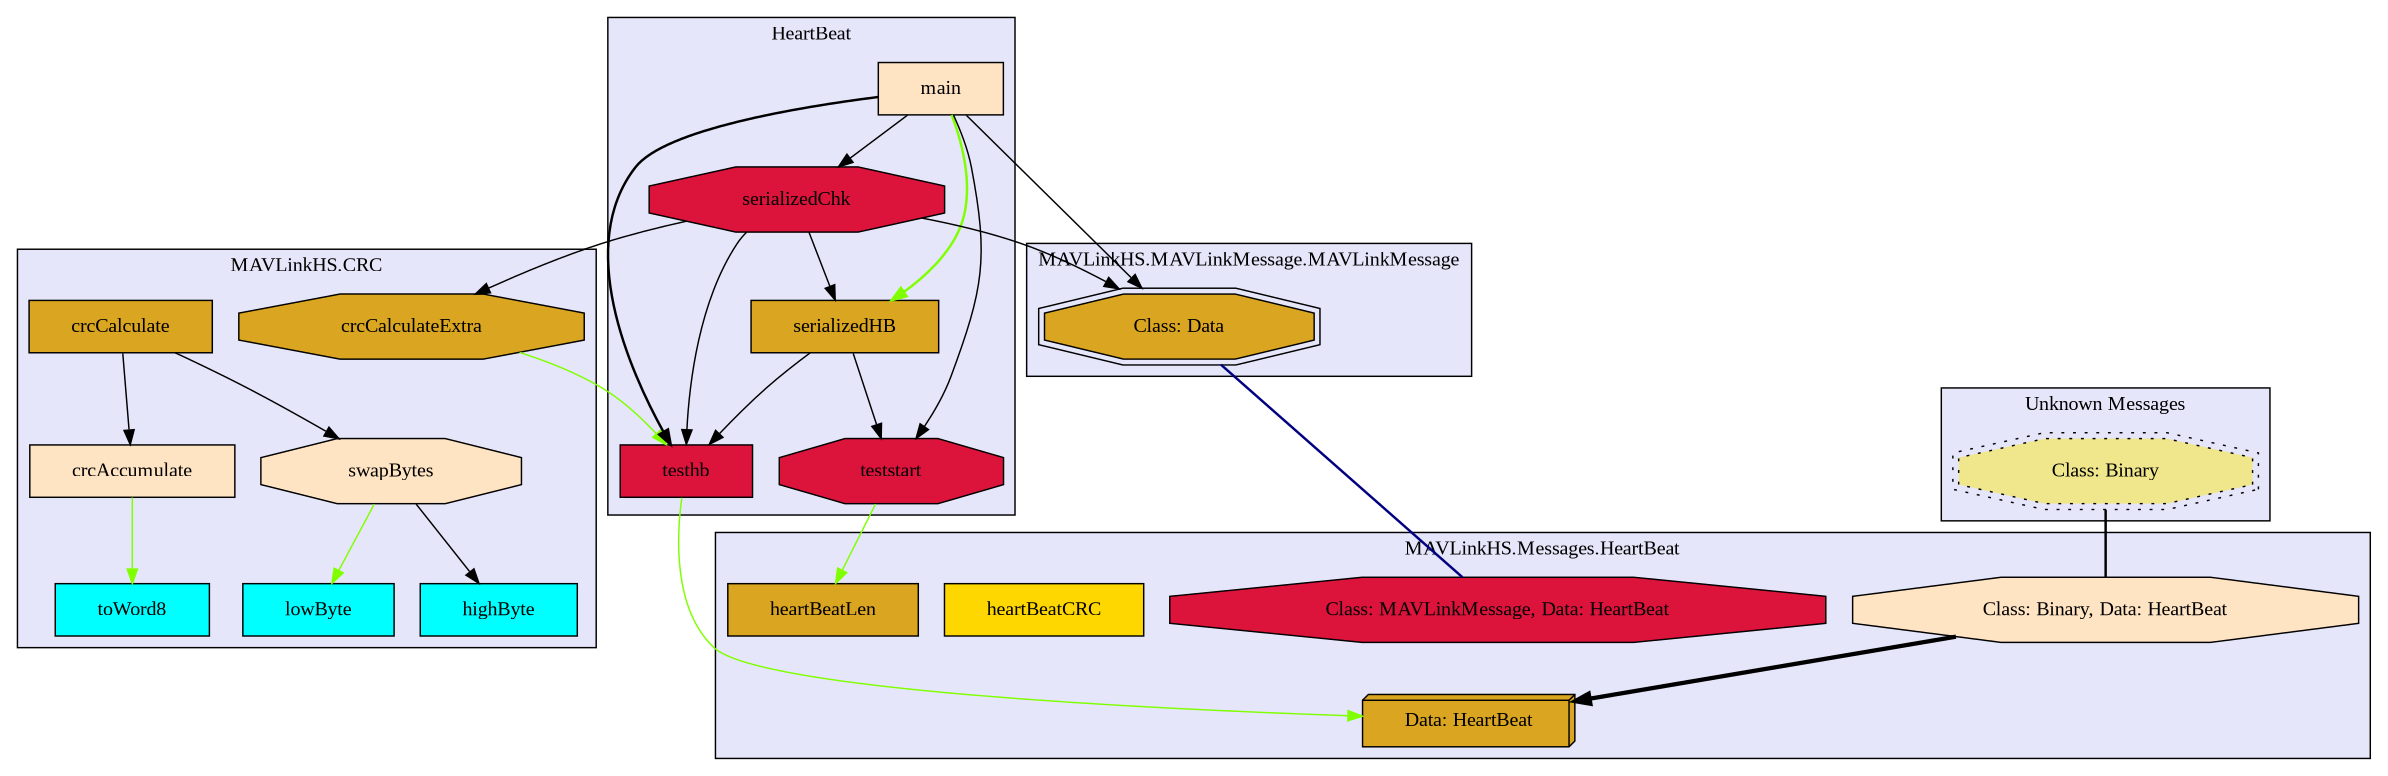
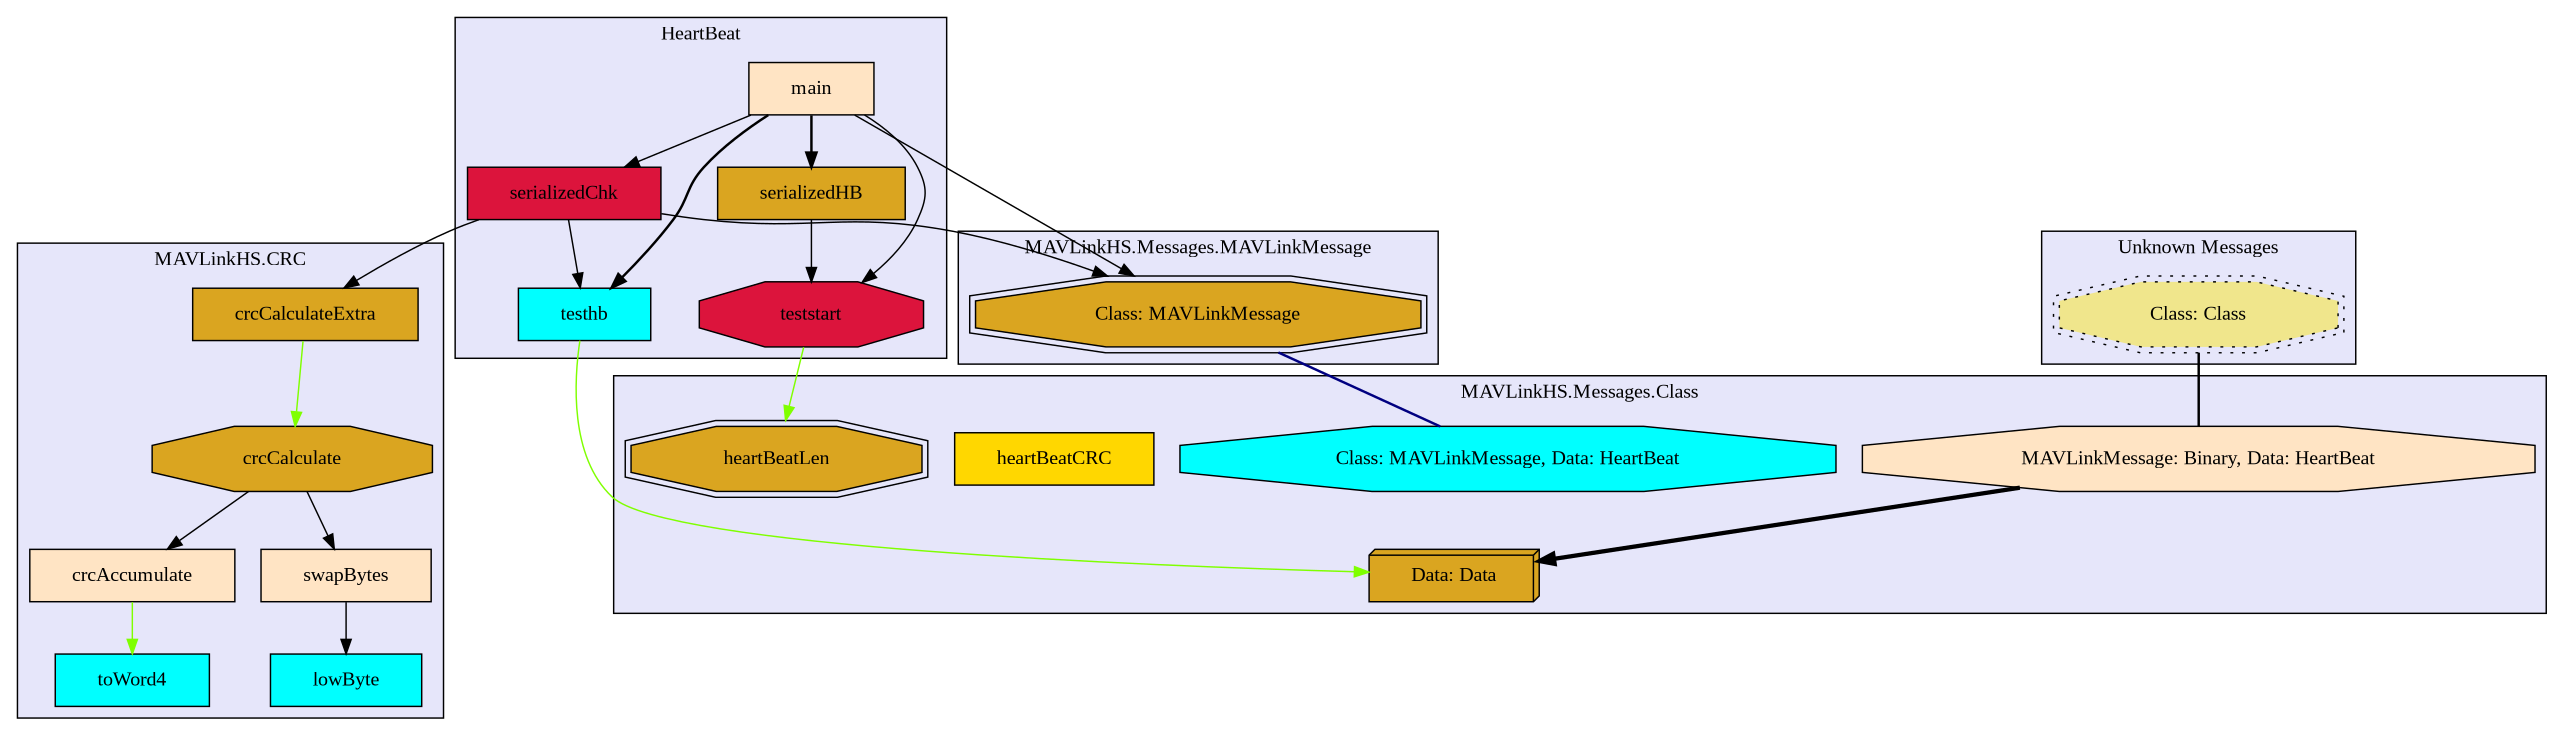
node "serializedChk": shape octagon -> box
edge "main" -> "serializedHB": color chartreuse -> black
edge "serializedChk" -> "serializedHB": removed
cluster "MAVLinkHS.MAVLinkMessage.MAVLinkMessage": label "MAVLinkHS.MAVLinkMessage.MAVLinkMessage" -> "MAVLinkHS.Messages.MAVLinkMessage"
node "crcCalculate": shape box -> octagon
node "crcCalculateExtra": shape octagon -> box
node "Class: Data": label "Class: Data" -> "Class: MAVLinkMessage"
edge "crcCalculateExtra" -> "testhb": now "crcCalculateExtra" -> "crcCalculate"
edge "serializedHB" -> "testhb": removed
node "swapBytes": shape octagon -> box
node "testhb": fillcolor crimson -> cyan
node "Class: Binary": label "Class: Binary" -> "Class: Class"
edge "swapBytes" -> "lowByte": color chartreuse -> black
cluster "MAVLinkHS.Messages.HeartBeat": label "MAVLinkHS.Messages.HeartBeat" -> "MAVLinkHS.Messages.Class"
node "toWord8": label "toWord8" -> "toWord4"
node "highByte": removed
node "heartBeatLen": shape box -> doubleoctagon
node "Class: MAVLinkMessage, Data: HeartBeat": fillcolor crimson -> cyan
node "Class: Binary, Data: HeartBeat": label "Class: Binary, Data: HeartBeat" -> "MAVLinkMessage: Binary, Data: HeartBeat"
node "Data: HeartBeat": label "Data: HeartBeat" -> "Data: Data"
